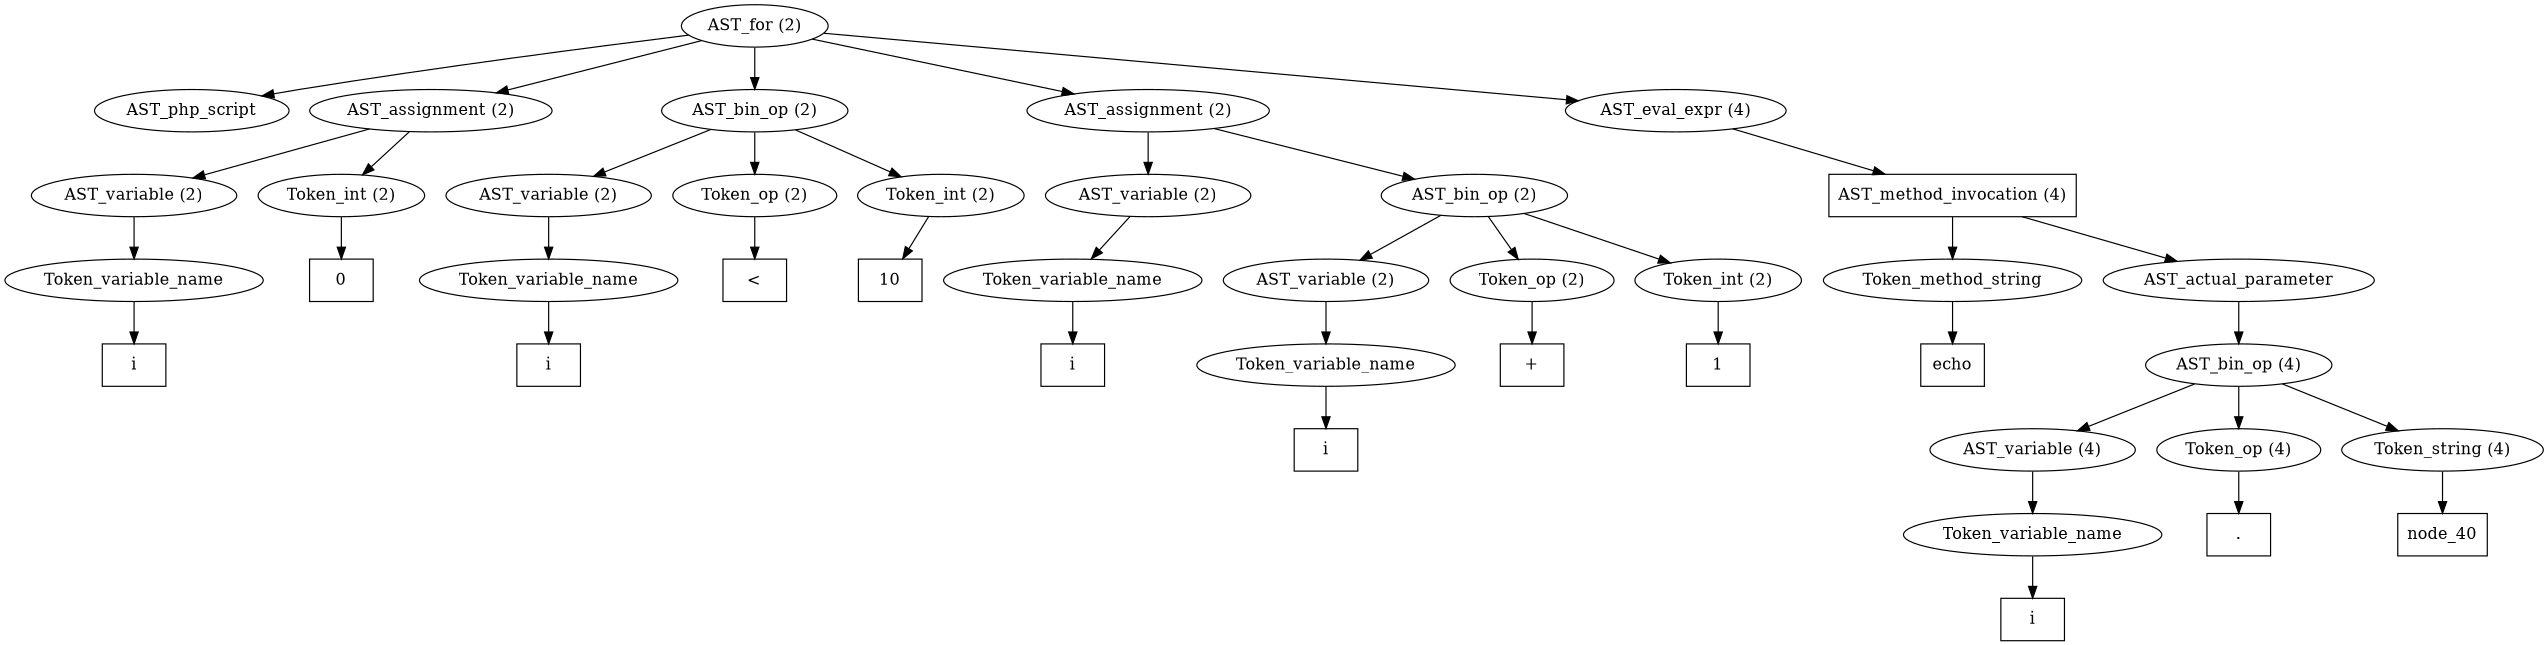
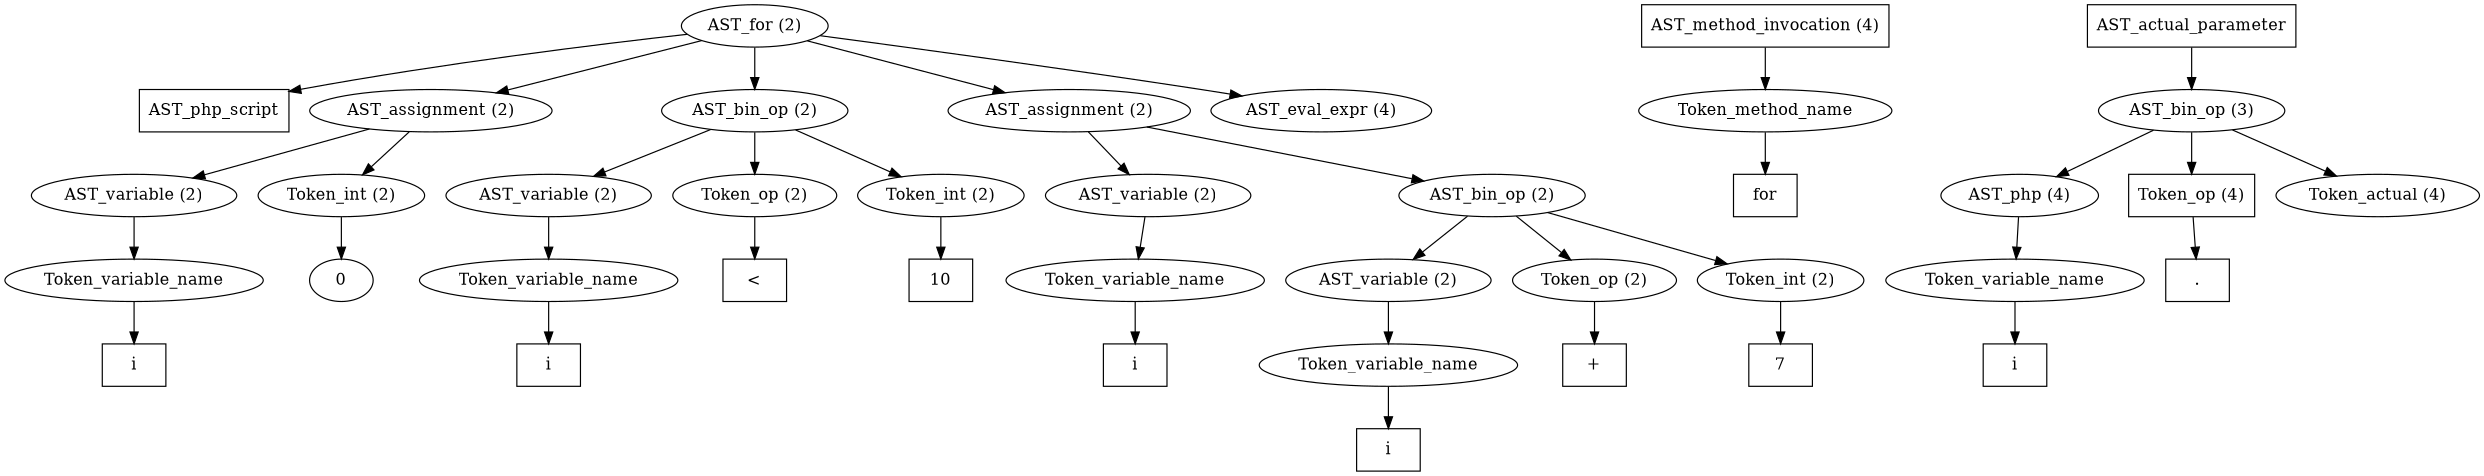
node "AST_php_script": shape ellipse -> box
edge "AST_eval_expr (4)" -> "AST_method_invocation (4)": removed
edge "AST_method_invocation (4)" -> "AST_actual_parameter": removed
node "0": shape box -> ellipse
node "Token_method_string": label "Token_method_string" -> "Token_method_name"
node "AST_actual_parameter": shape ellipse -> box
node "1": label "1" -> "7"
node "echo": label "echo" -> "for"
node "AST_bin_op (4)": label "AST_bin_op (4)" -> "AST_bin_op (3)"
node "AST_variable (4)": label "AST_variable (4)" -> "AST_php (4)"
node "Token_op (4)": shape ellipse -> box
node "Token_string (4)": label "Token_string (4)" -> "Token_actual (4)"
node "node_40": removed
